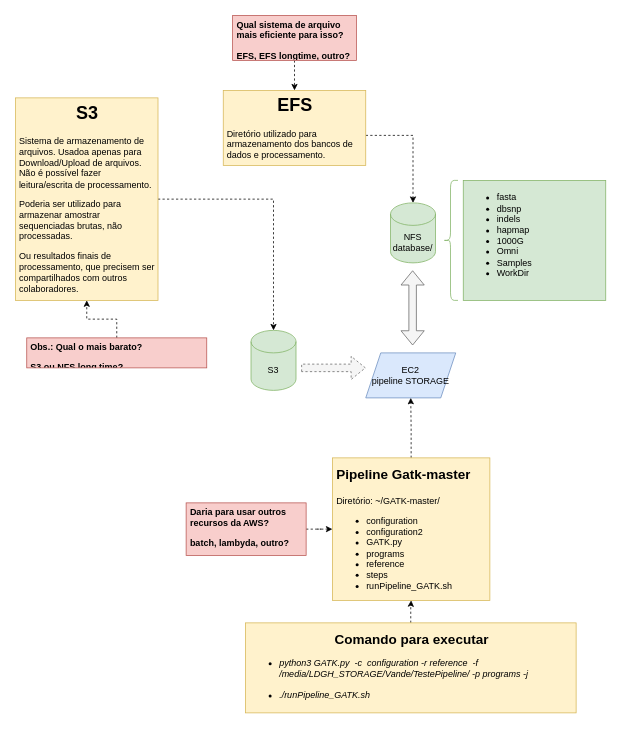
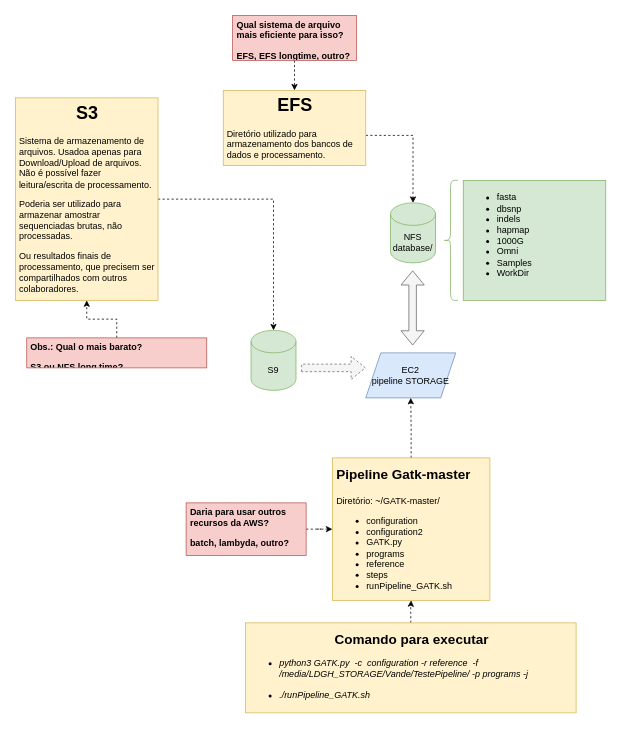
node "S3": label "S3" -> "S9"
